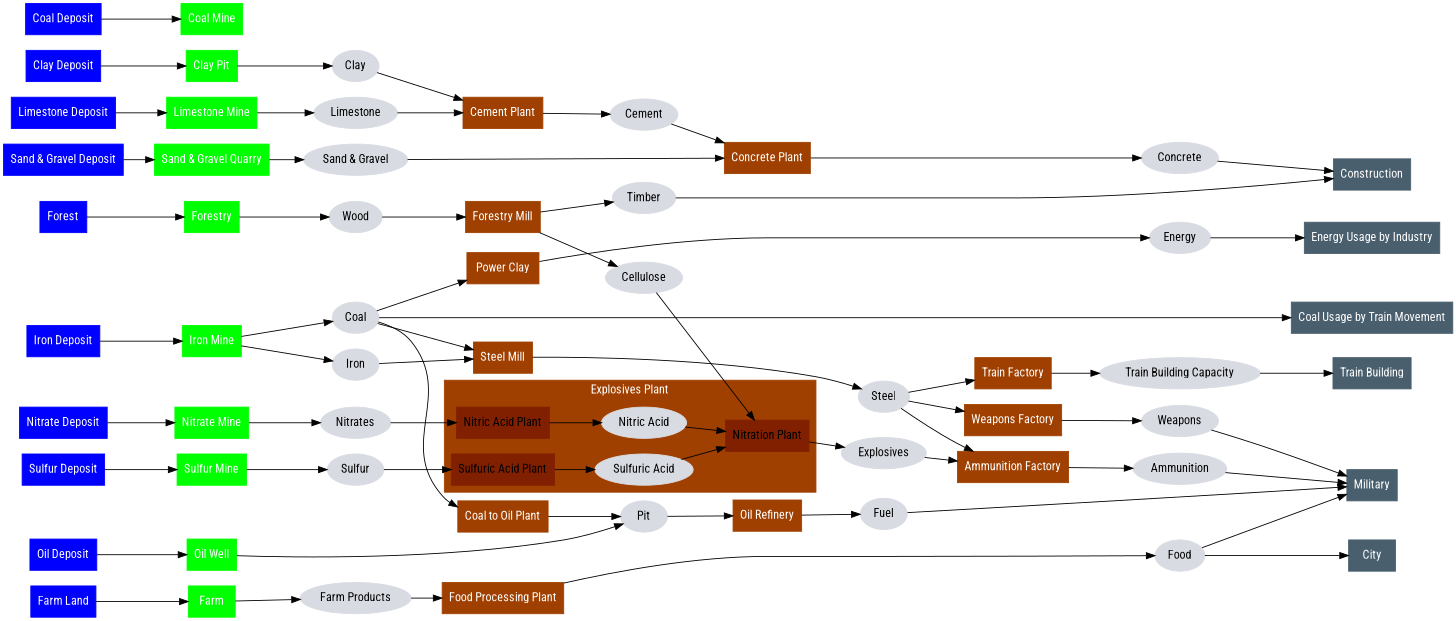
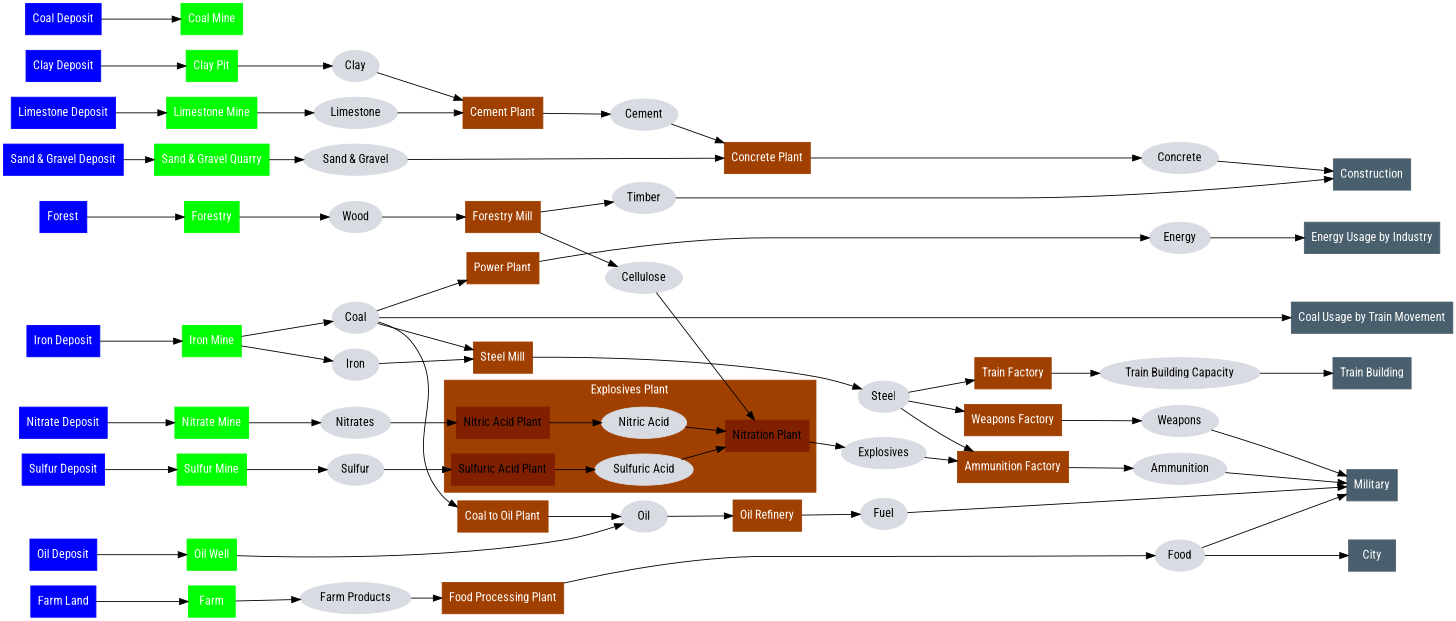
node "Power Clay": label "Power Clay" -> "Power Plant"
node "Pit": label "Pit" -> "Oil"
